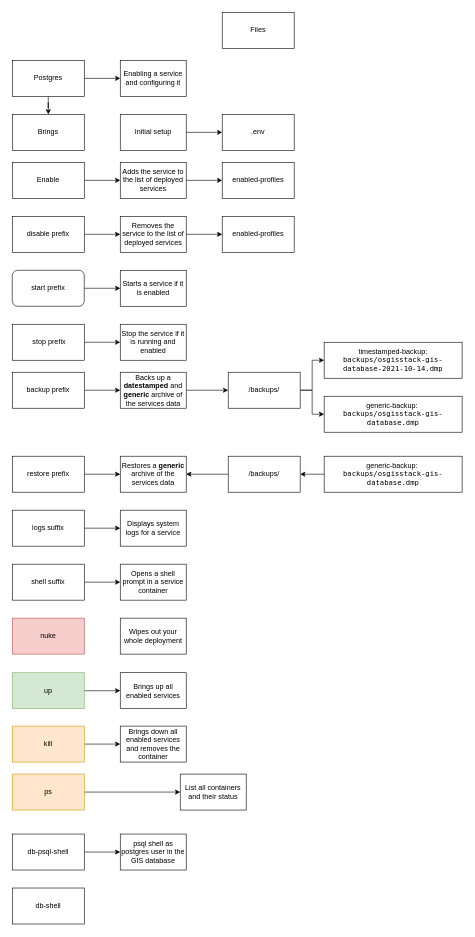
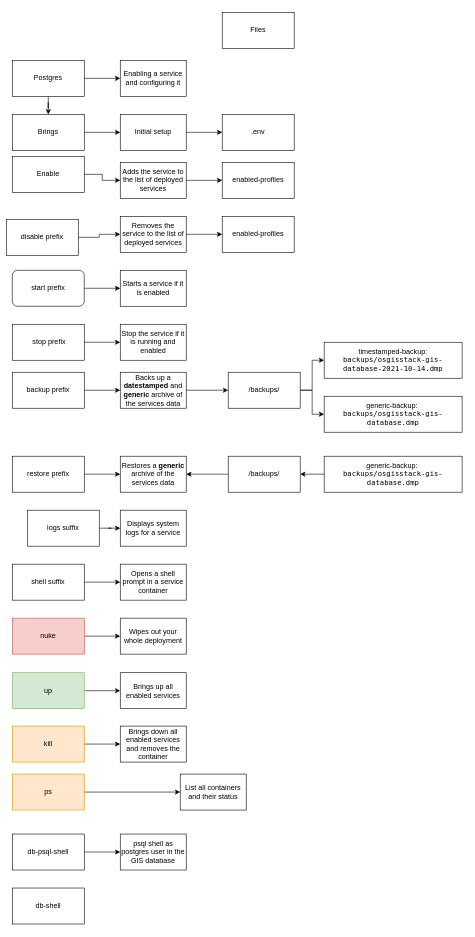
edge "Brings" -> "Initial setup": added
node "Enable": moved (48, 180) -> (48, 174)
node "disable prefix": moved (48, 234) -> (42, 237)
node "logs suffix": moved (48, 528) -> (63, 528)
edge "nuke" -> "Wipes out your whole deployment": added
